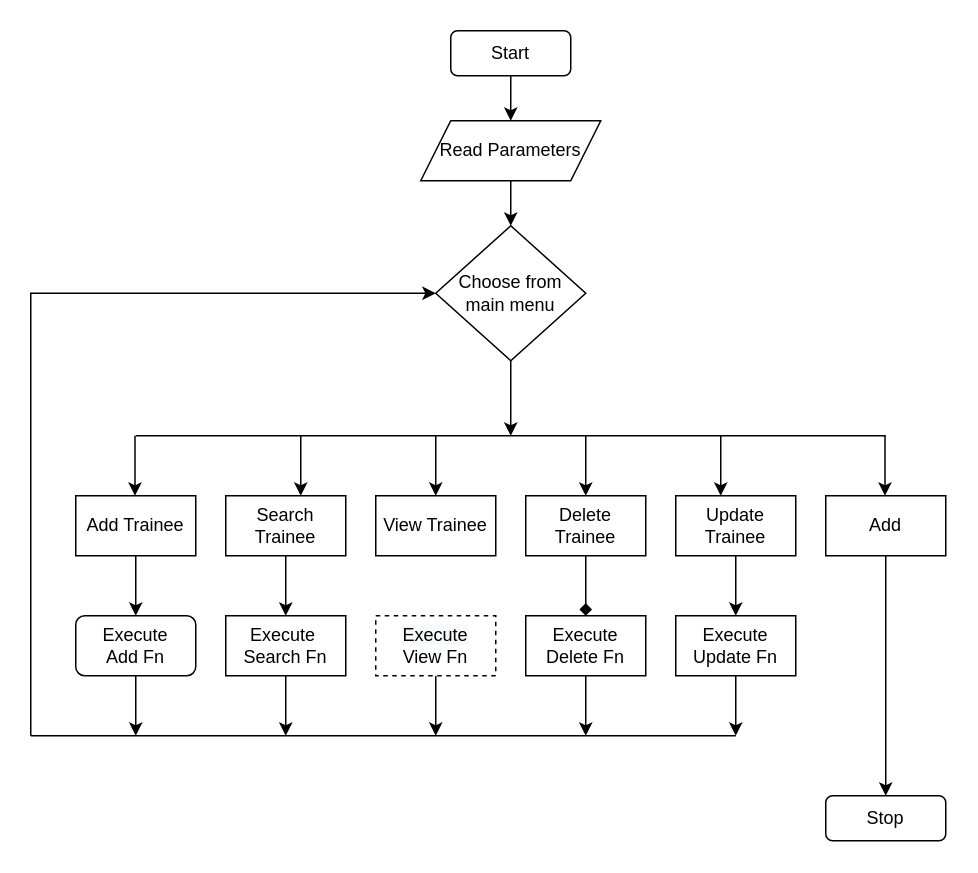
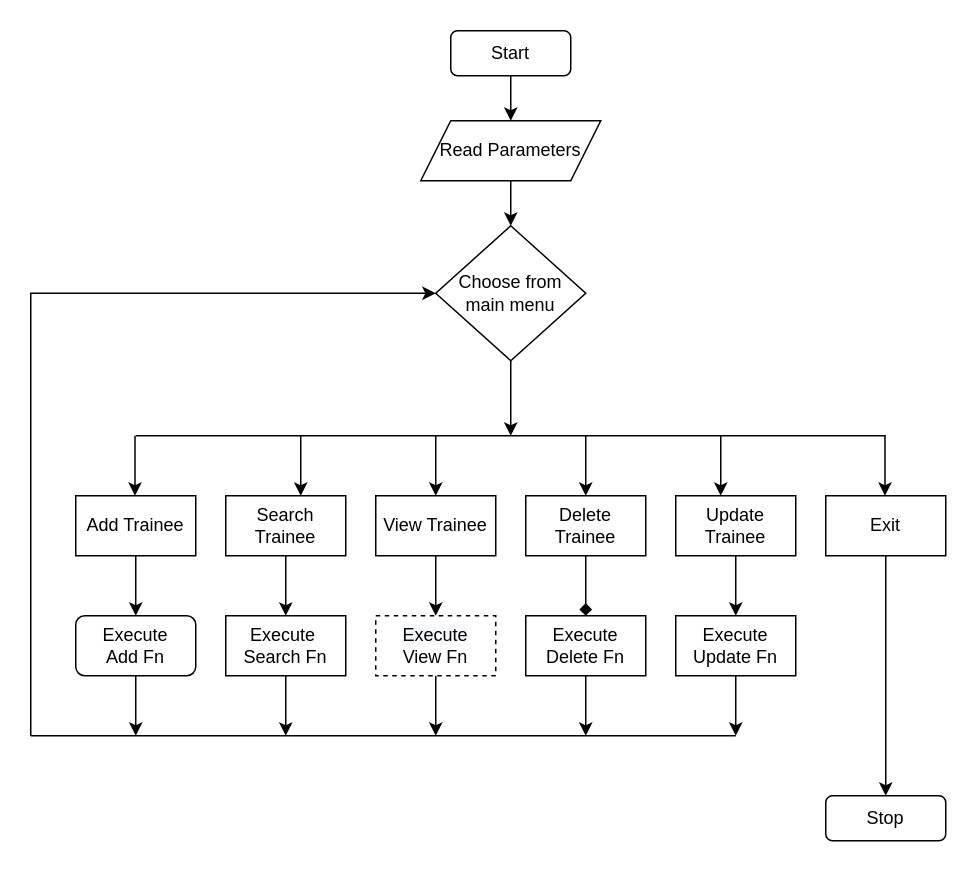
node "Add": label "Add" -> "Exit"
edge "View Trainee" -> "Execute View Fn": added
